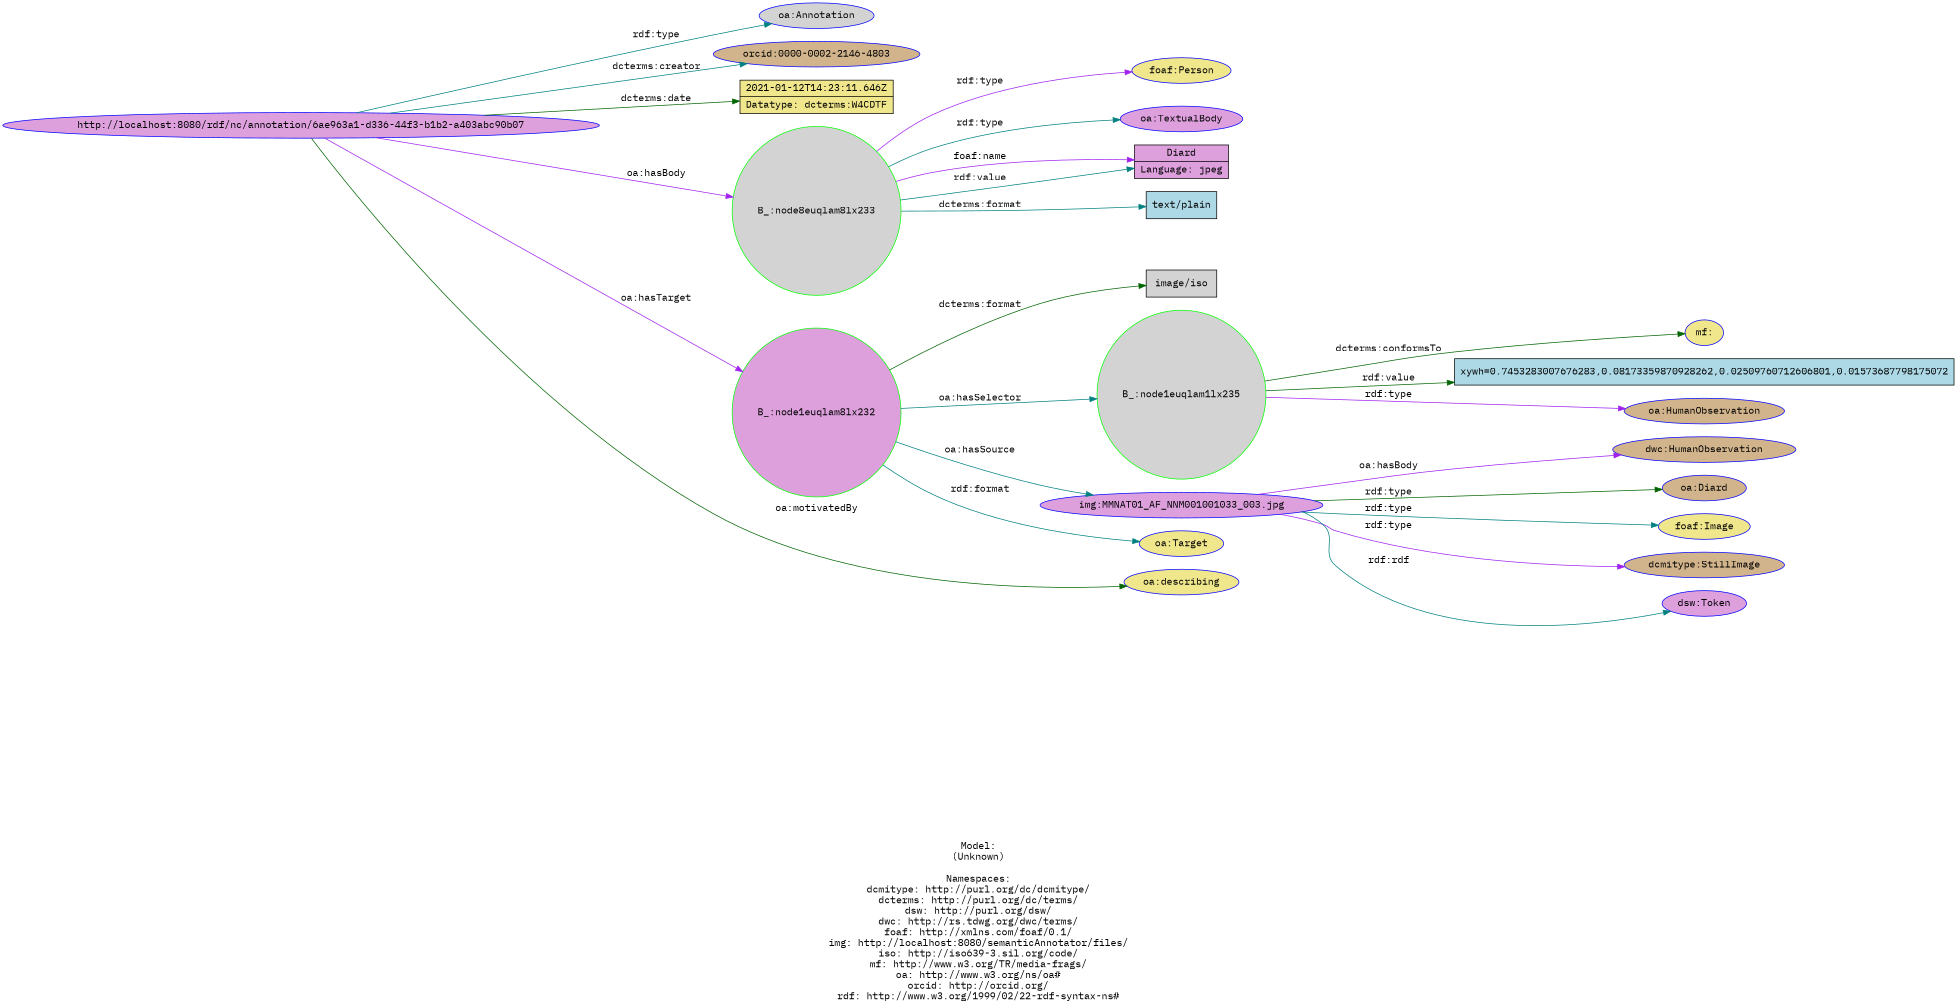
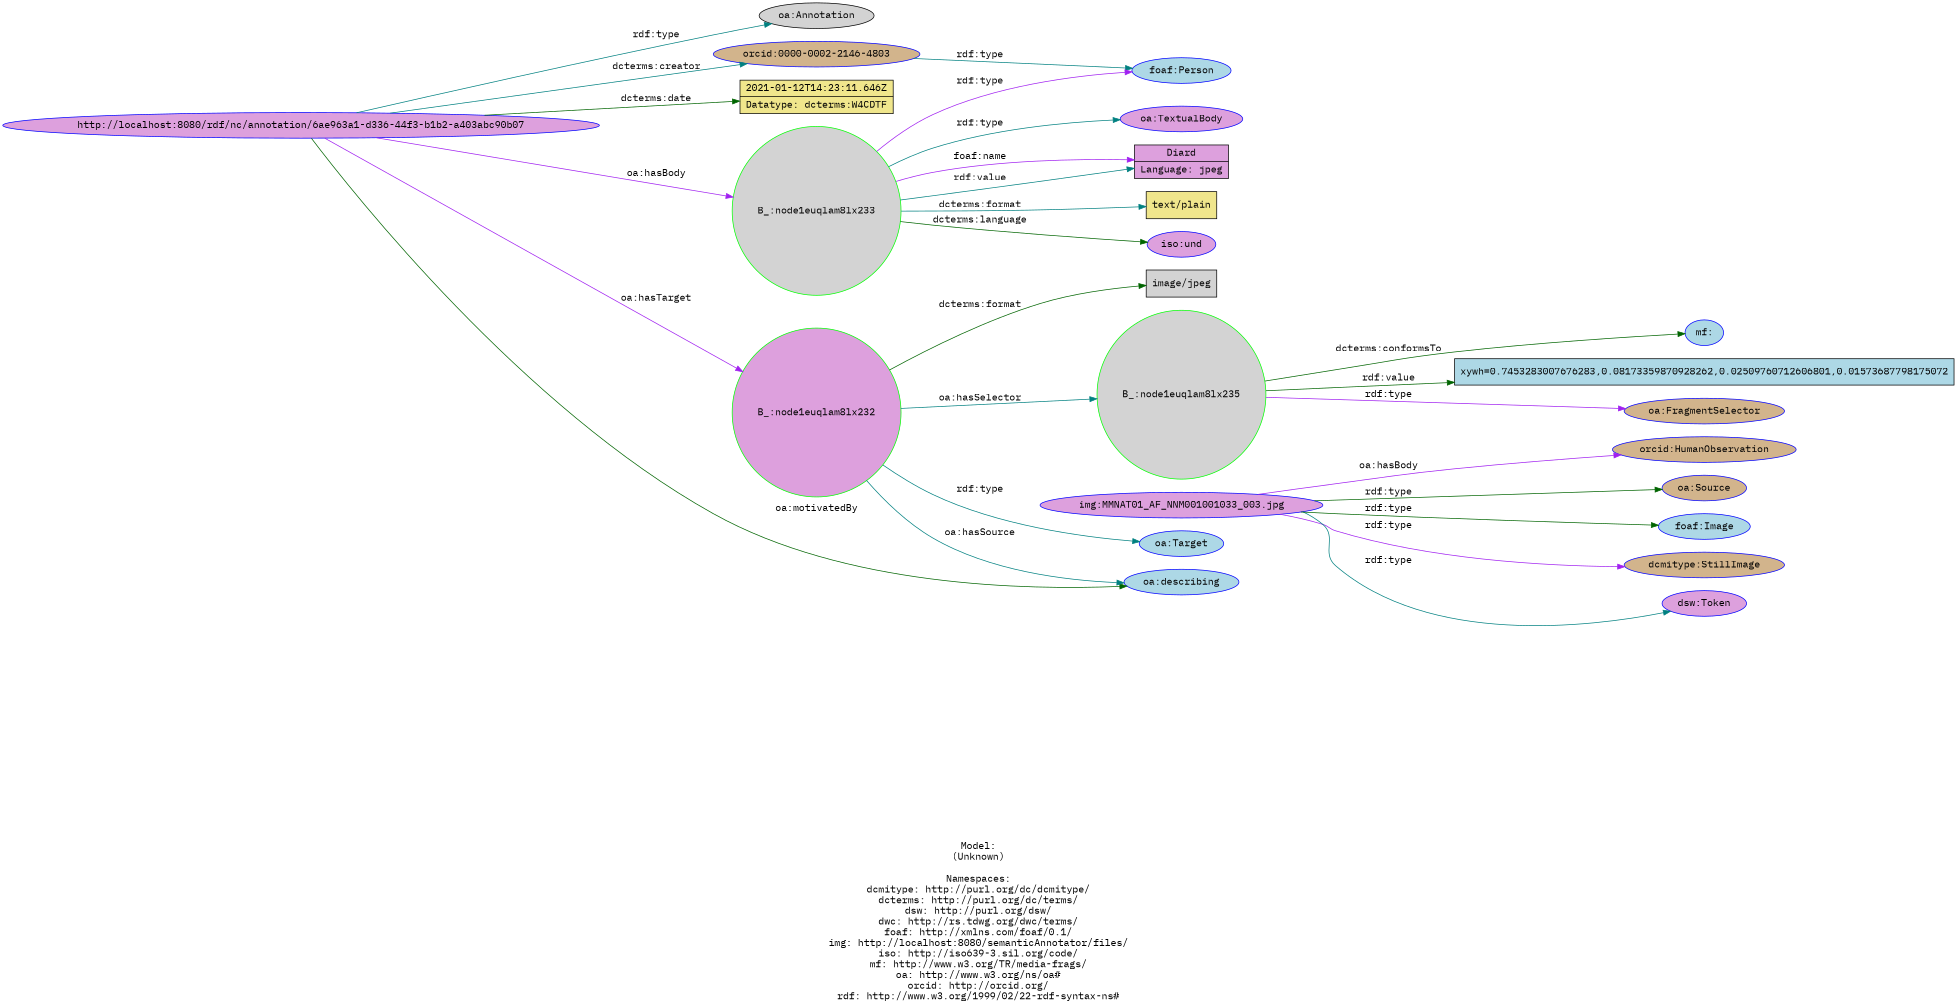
node "oa:Annotation": color blue -> black
edge "orcid:0000-0002-2146-4803" -> "foaf:Person": added, label "rdf:type"
node "foaf:Person": fillcolor khaki -> lightblue
node "text/plain": fillcolor lightblue -> khaki
node "B_:node8euqlam8lx233": label "B_:node8euqlam8lx233" -> "B_:node1euqlam8lx233"
node "iso:und": added
node "image/iso": label "image/iso" -> "image/jpeg"
node "mf:": fillcolor khaki -> lightblue
node "B_:node1euqlam1lx235": label "B_:node1euqlam1lx235" -> "B_:node1euqlam8lx235"
node "oa:HumanObservation": label "oa:HumanObservation" -> "oa:FragmentSelector"
node "dwc:HumanObservation": label "dwc:HumanObservation" -> "orcid:HumanObservation"
edge "B_:node1euqlam8lx232" -> "img:MMNAT01_AF_NNM001001033_003.jpg": now "B_:node1euqlam8lx232" -> "oa:describing"
node "oa:Diard": label "oa:Diard" -> "oa:Source"
edge "B_:node1euqlam8lx232" -> "oa:Target": label "rdf:format" -> "rdf:type"
edge "img:MMNAT01_AF_NNM001001033_003.jpg" -> "foaf:Image": color teal -> darkgreen
node "foaf:Image": fillcolor khaki -> lightblue
node "oa:Target": fillcolor khaki -> lightblue
edge "img:MMNAT01_AF_NNM001001033_003.jpg" -> "dsw:Token": label "rdf:rdf" -> "rdf:type"
node "oa:describing": fillcolor khaki -> lightblue
